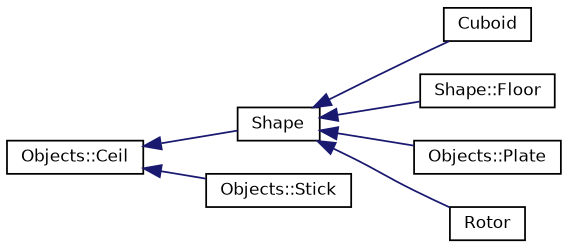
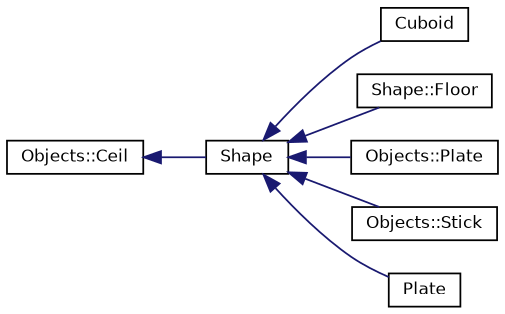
edge "Objects::Stick" -> "Objects::Ceil": now "Objects::Stick" -> "Shape"
node "Rotor": label "Rotor" -> "Plate"
